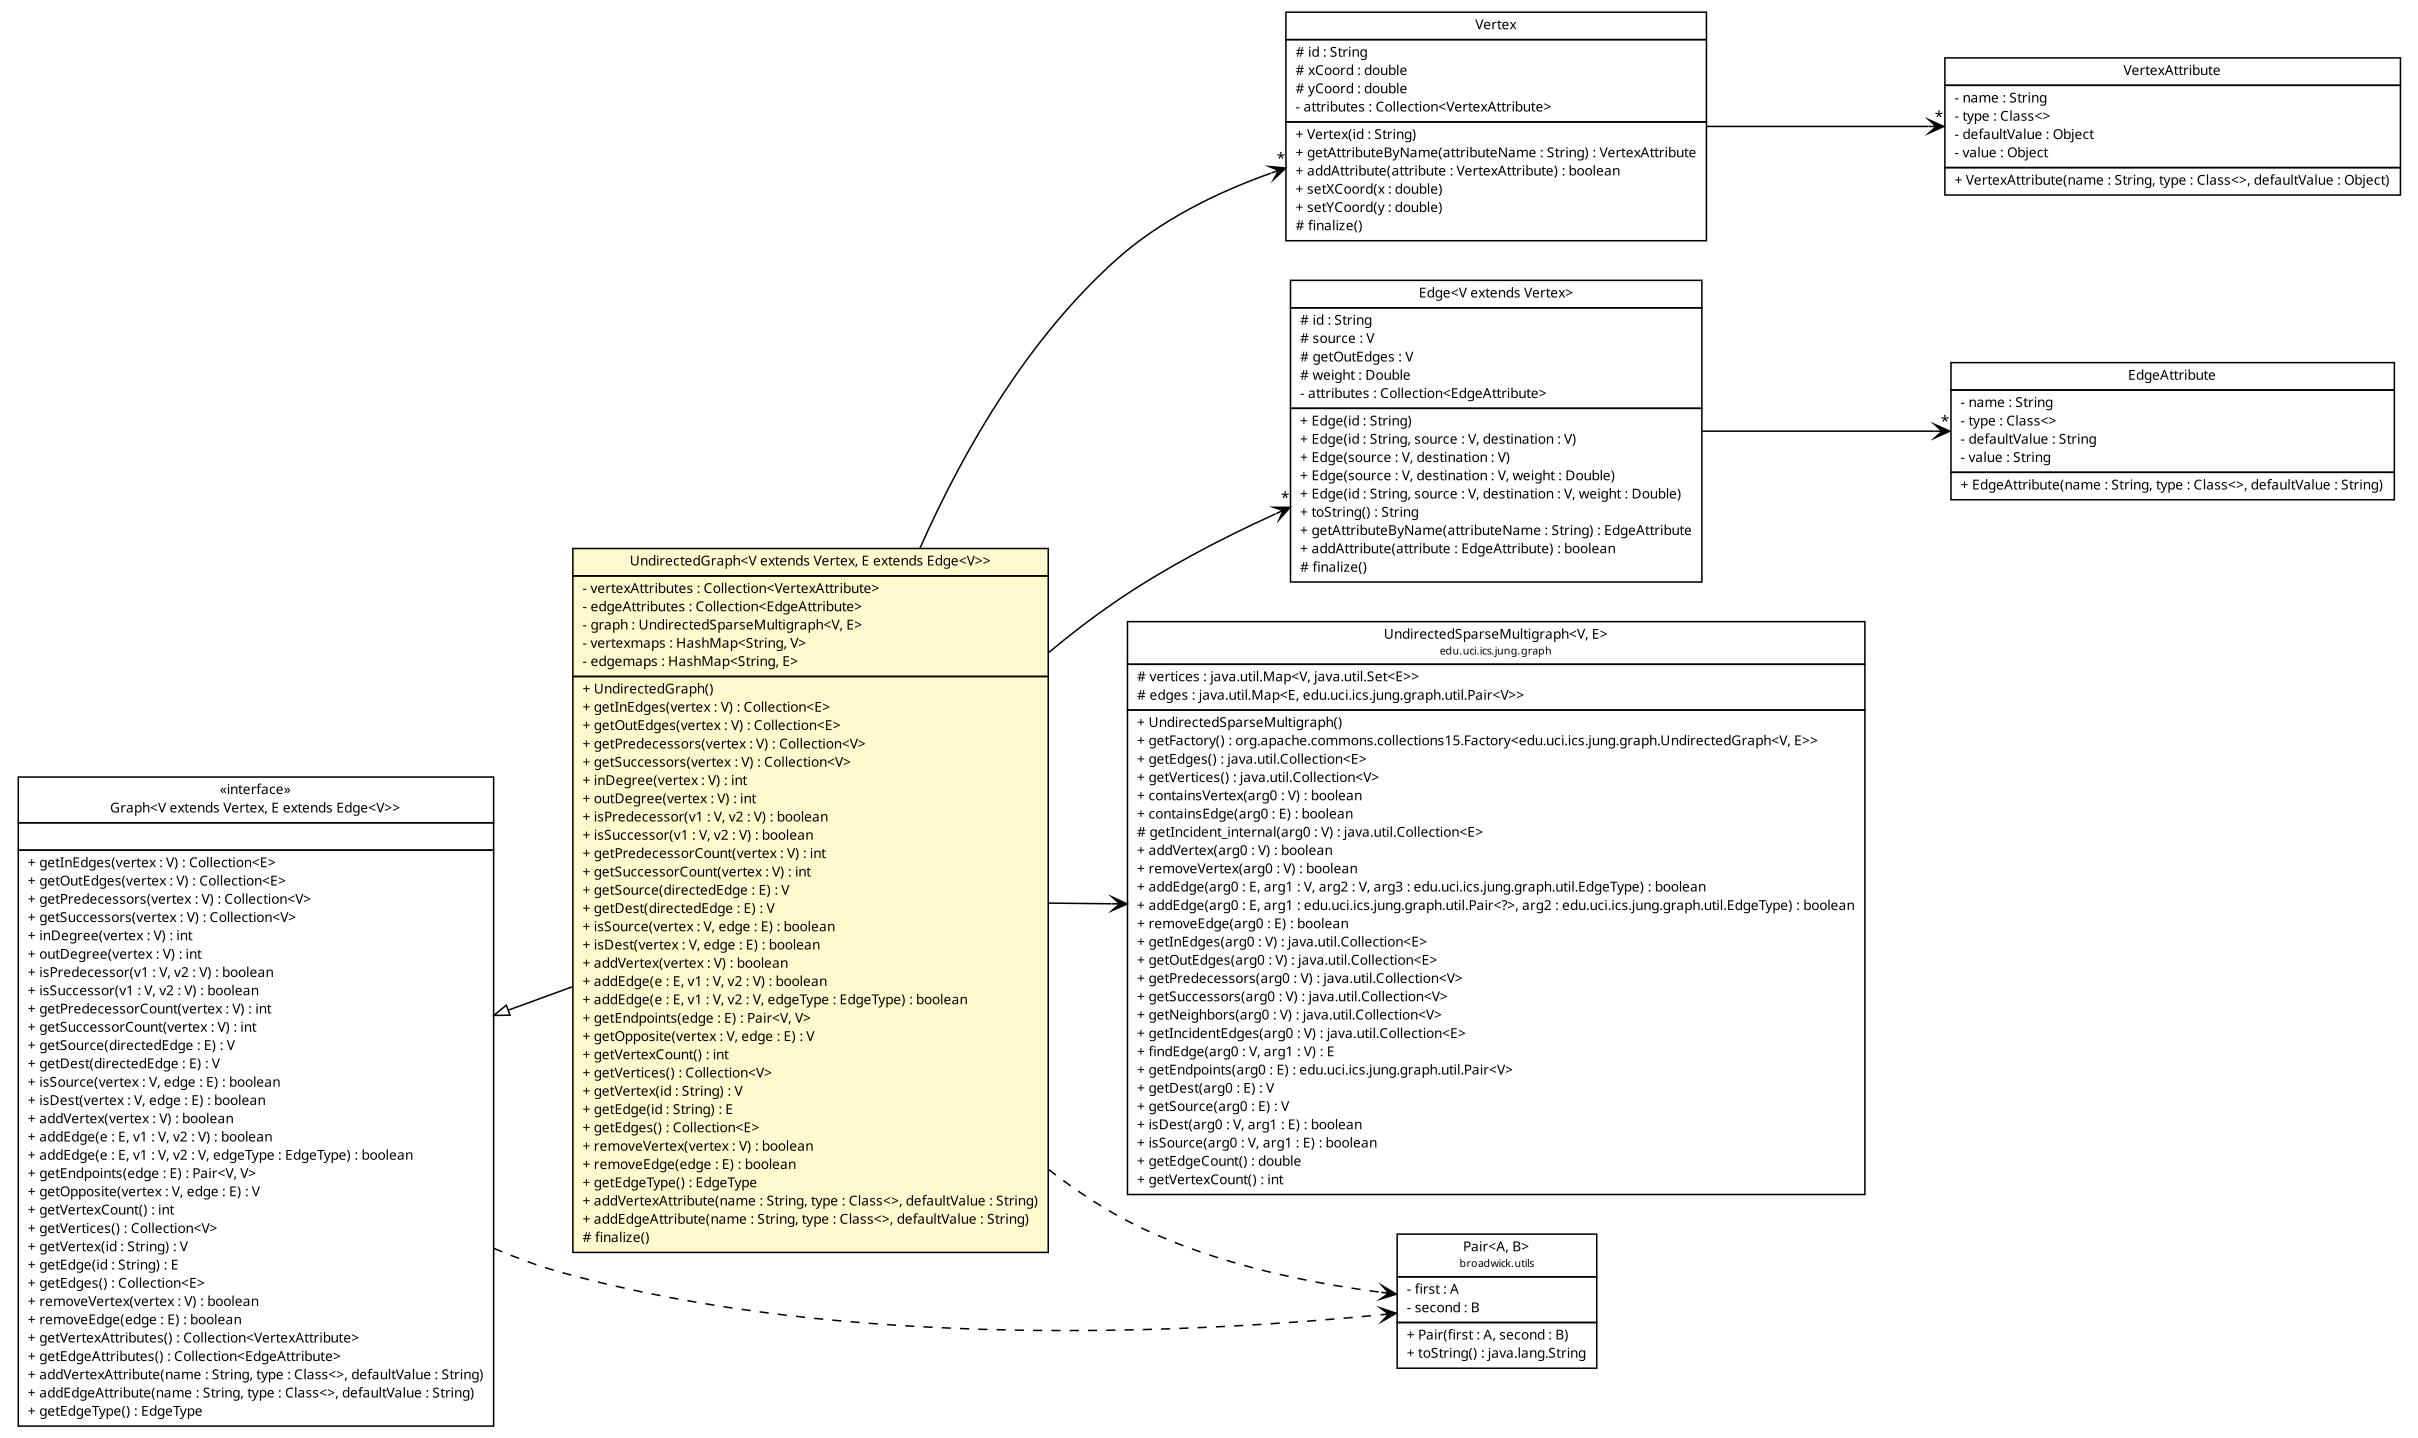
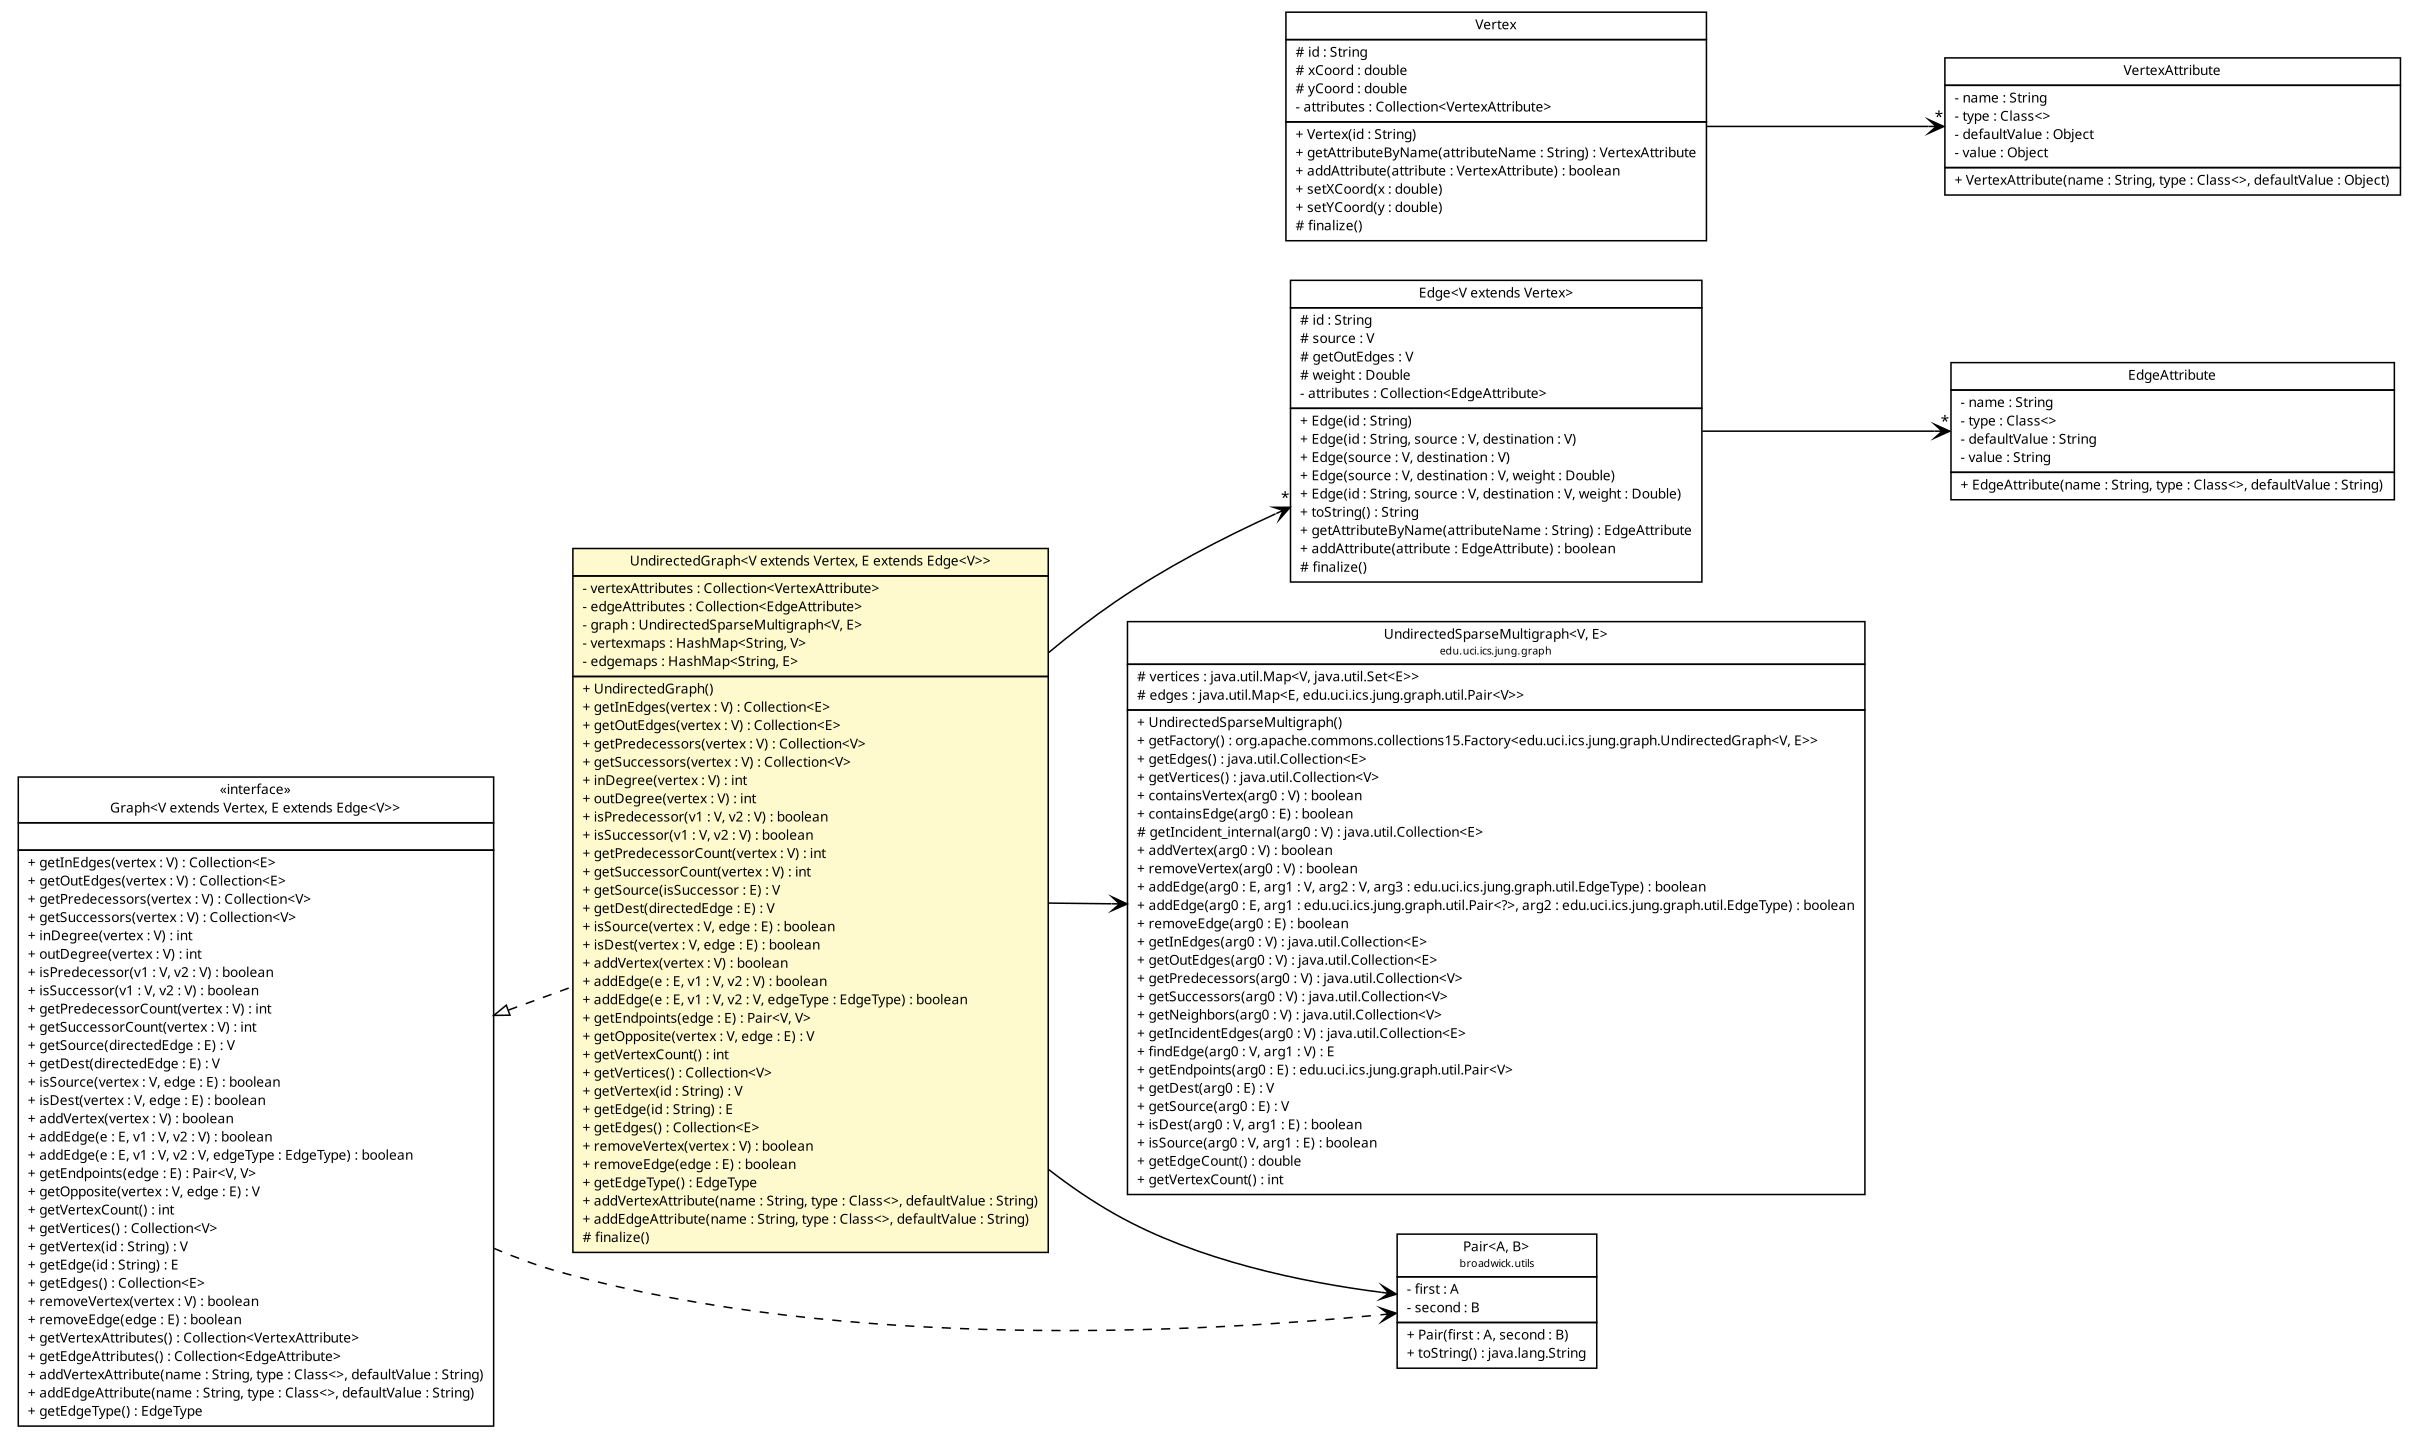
edge "UndirectedGraph<V extends Vertex, E extends Edge<V>>" -> "Vertex": removed
node "UndirectedGraph<V extends Vertex, E extends Edge<V>>": text "+ getSource(directedEdge : E) : V" -> "+ getSource(isSuccessor : E) : V"
edge "UndirectedGraph<V extends Vertex, E extends Edge<V>>" -> "Graph<V extends Vertex, E extends Edge<V>>": style solid -> dashed
edge "UndirectedGraph<V extends Vertex, E extends Edge<V>>" -> "Pair<A, B>": style dashed -> solid
